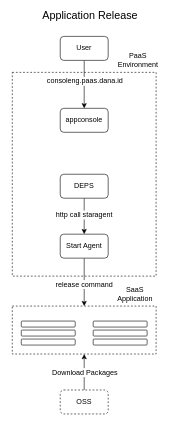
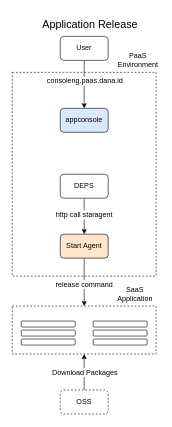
node "Application Release": moved (90, 15) -> (90, 24)
node "appconsole": fillcolor #ffffff -> #dae8fc
node "Start Agent": fillcolor #ffffff -> #ffe6cc
